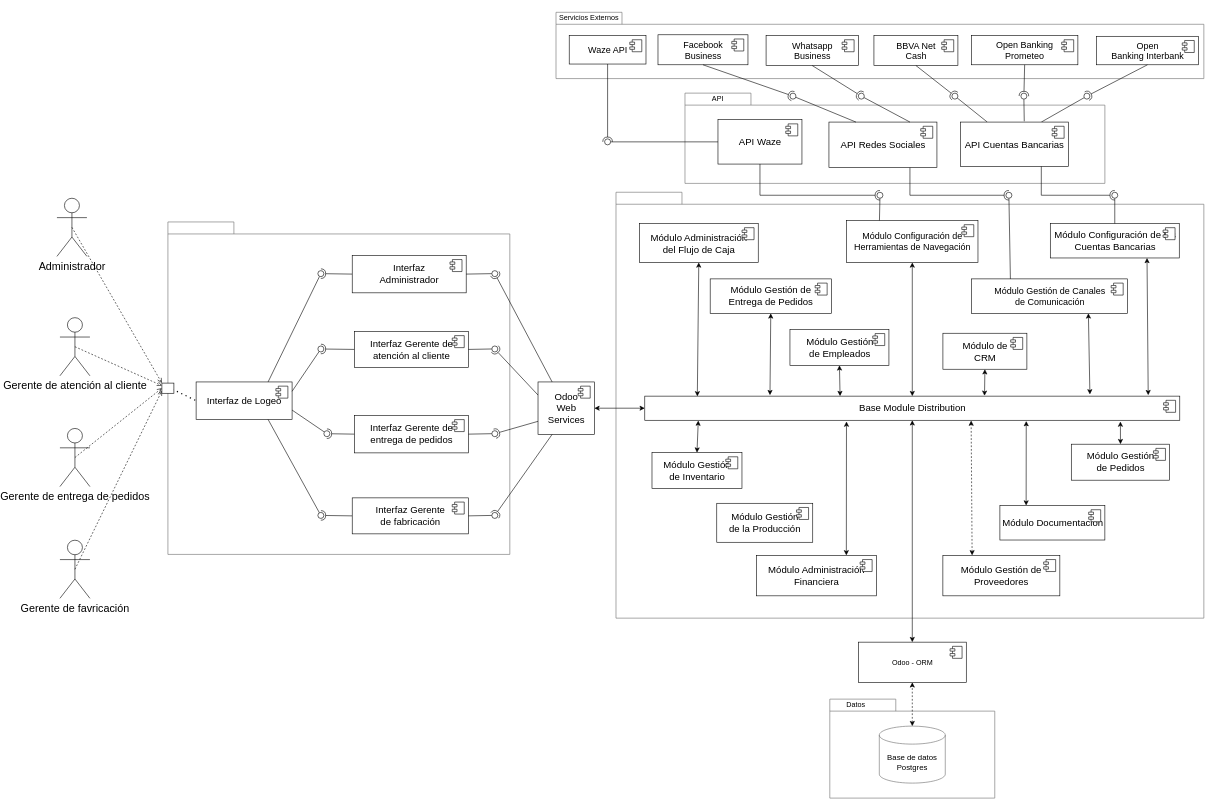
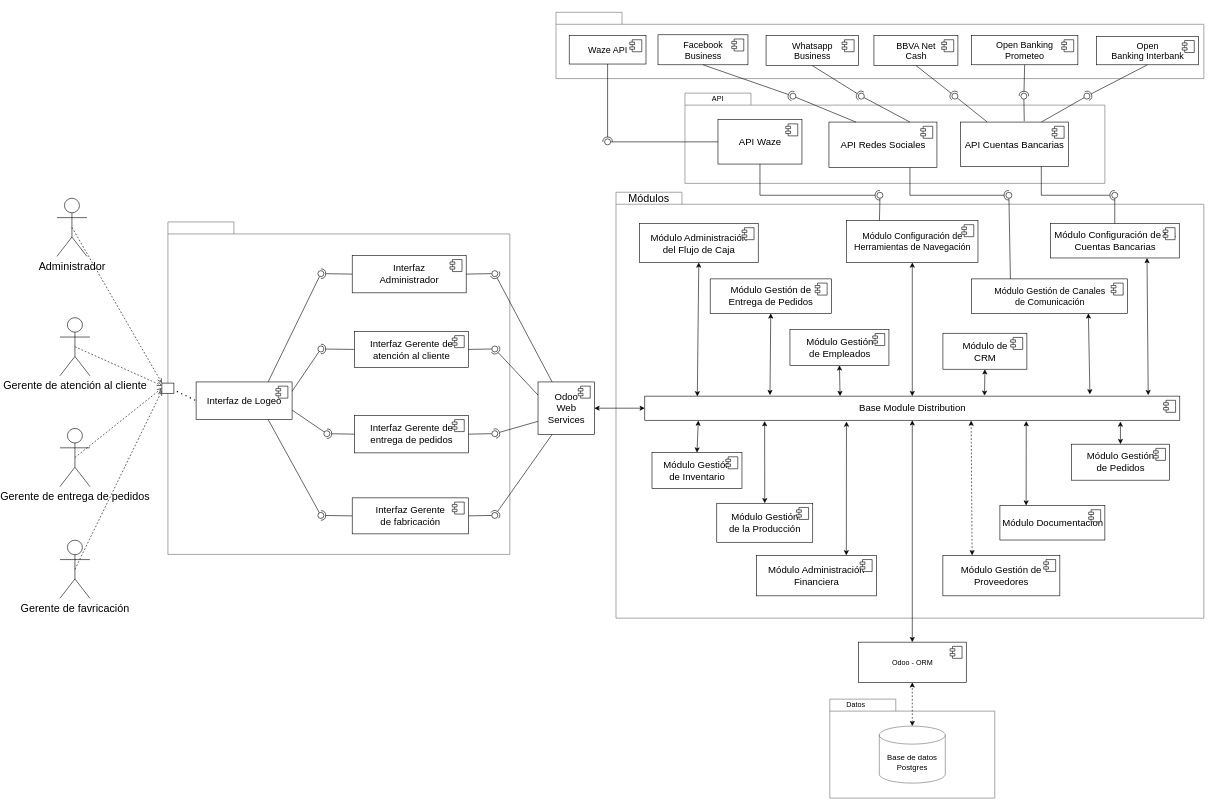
node "Servicios Externos": removed
node "Módulos": added
edge "Base Module Distribution" -- "Módulo Gestiónde la Producción": added
